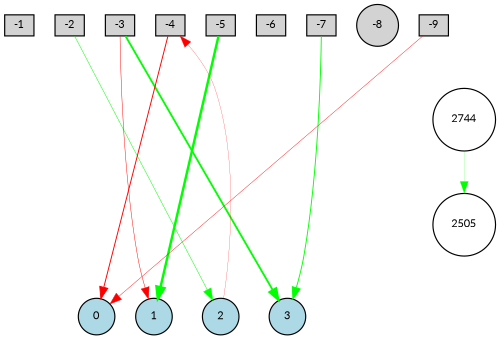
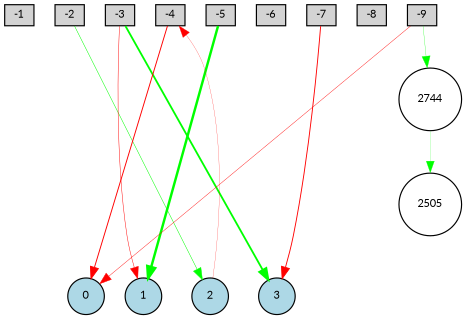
node "-8": shape circle -> box
edge "-9" -> "2744": added
edge "-7" -> "3": color green -> red
